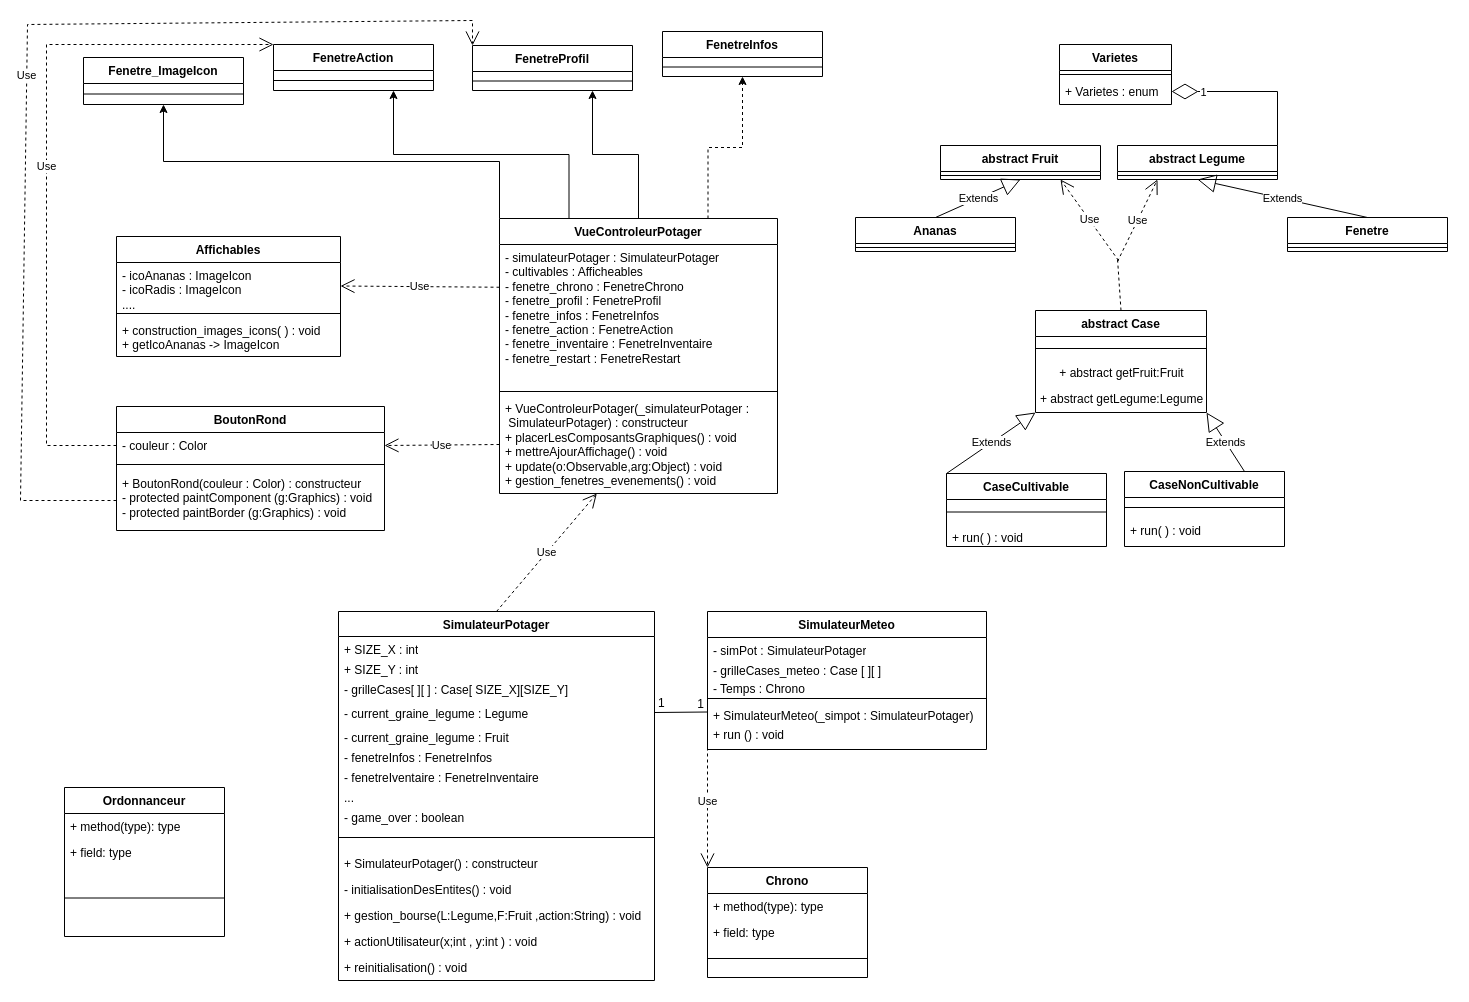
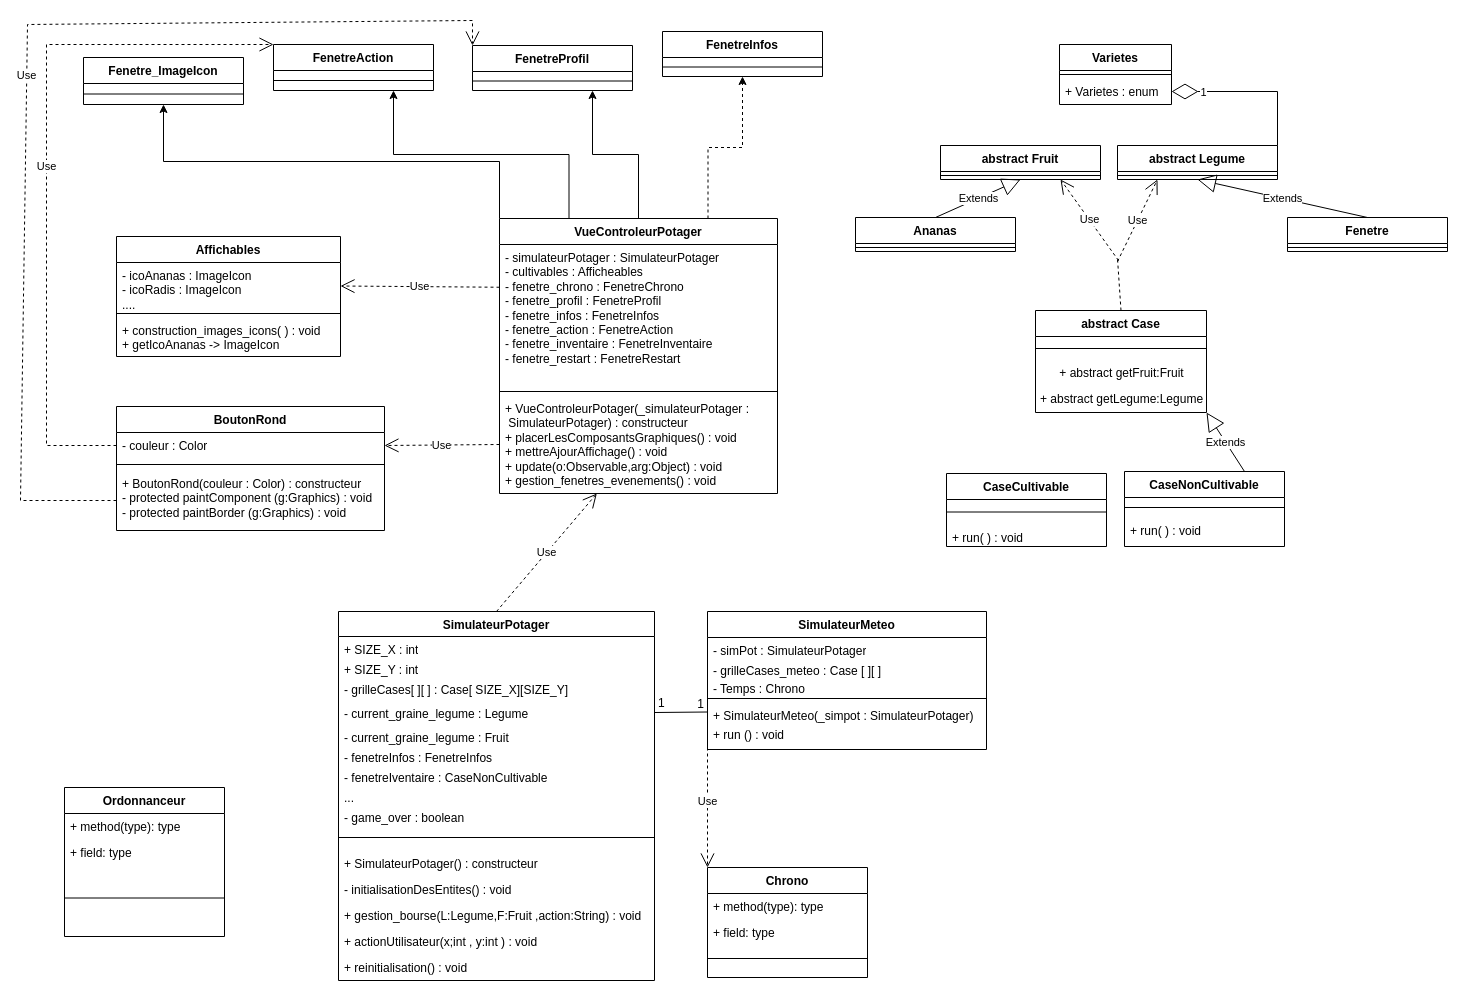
edge "CaseCultivable" -> "abstract Case": removed, label "Extends"
node "- fenetreIventaire : FenetreInventaire": label "- fenetreIventaire : FenetreInventaire" -> "- fenetreIventaire : CaseNonCultivable"
